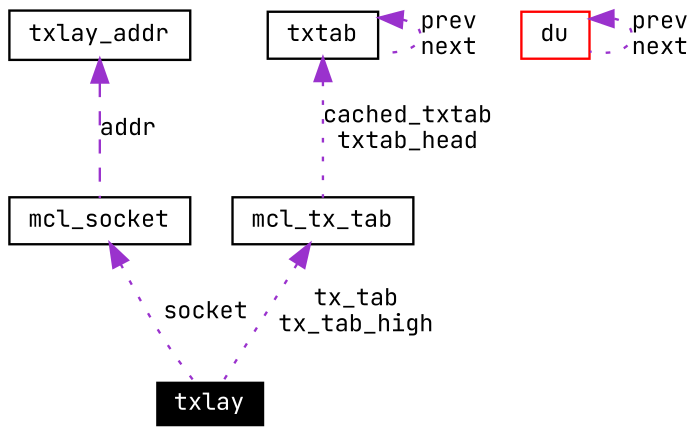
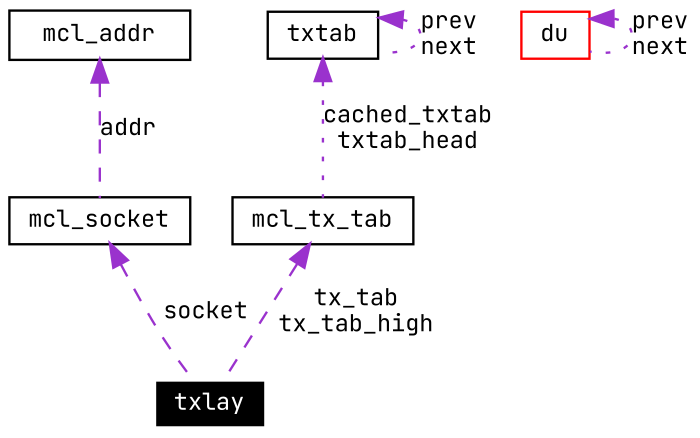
node "txlay_addr": label "txlay_addr" -> "mcl_addr"
edge "txlay" -> "mcl_tx_tab": style dotted -> dashed
edge "txlay" -> "mcl_socket": style dotted -> dashed
